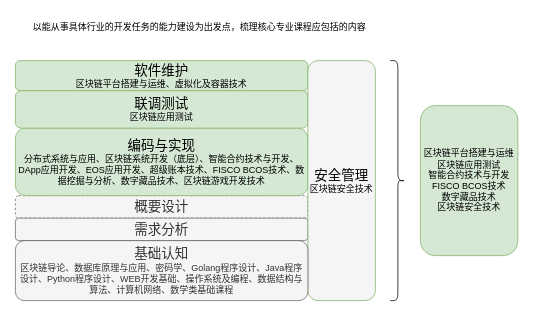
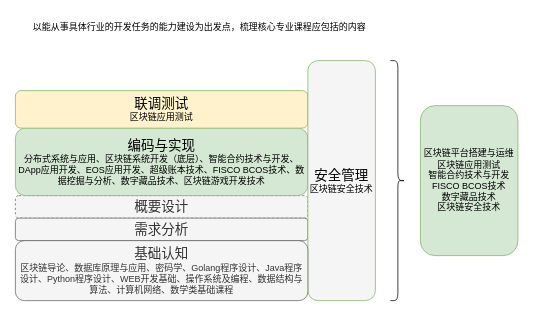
node "软件维护 区块链平台搭建与运维、虚拟化及容器技术": removed
node "联调测试 区块链应用测试": fillcolor #d5e8d4 -> #fff2cc
